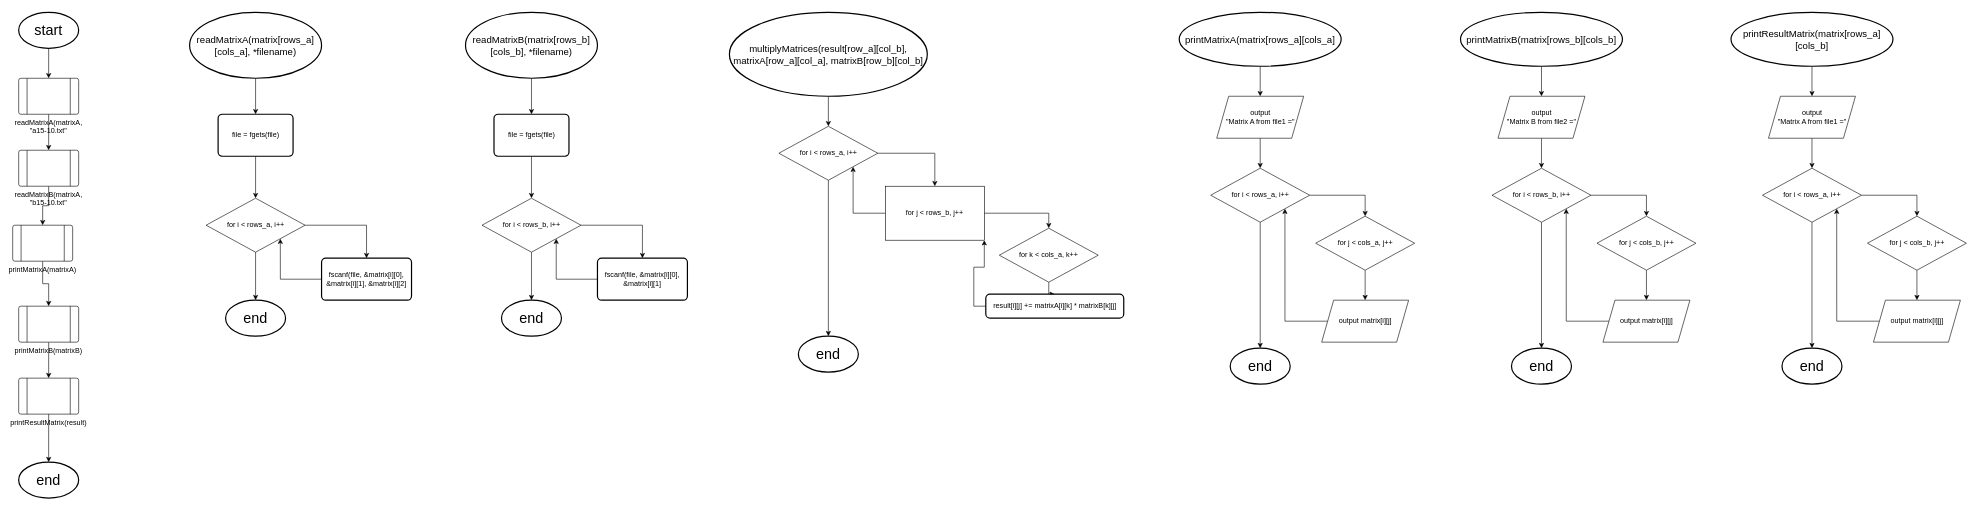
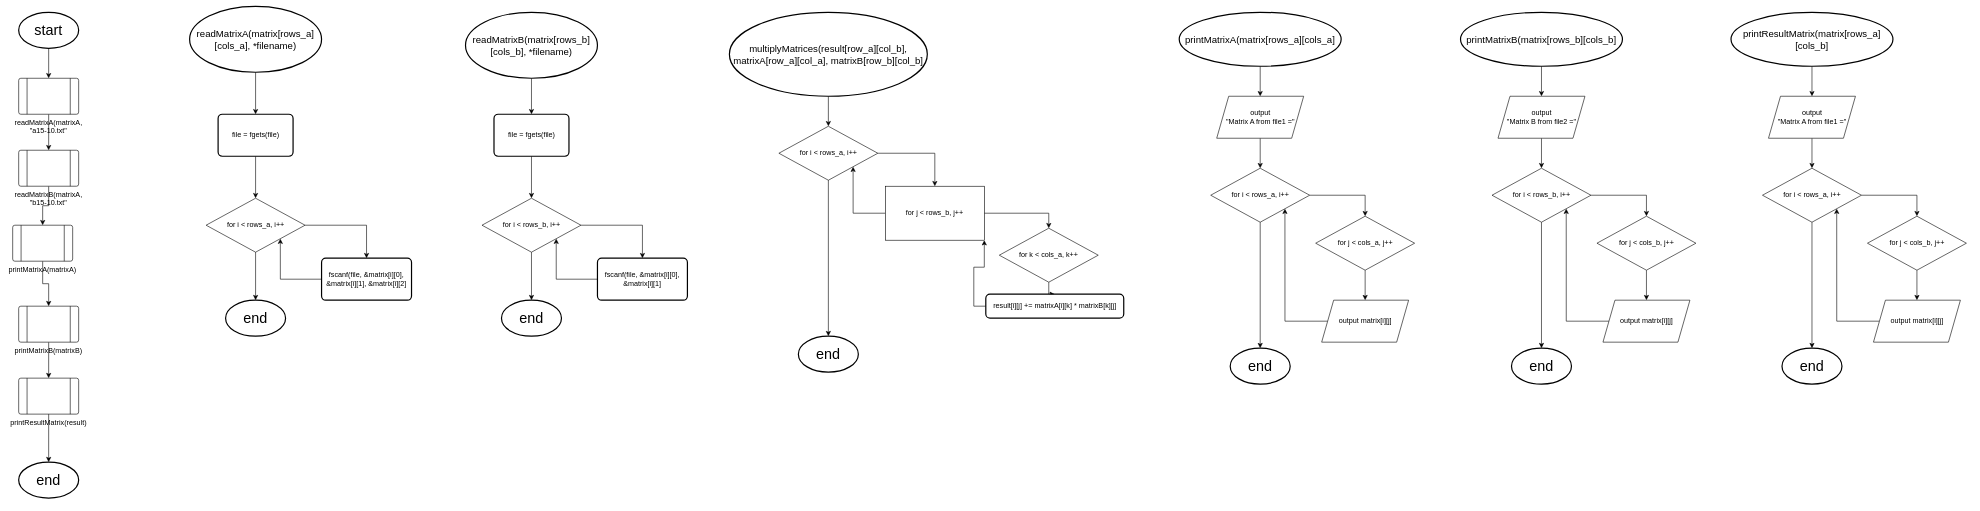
node "readMatrixA(matrix[rows_a][cols_a], *filename)": moved (255, 45) -> (255, 39)
